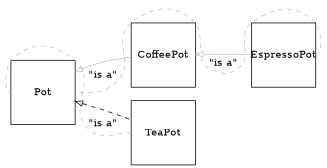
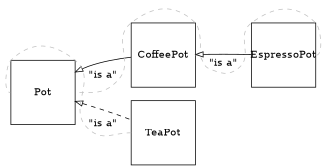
edge "EspressoPot" -> "CoffeePot": color grey -> black
edge "CoffeePot" -> "Pot": color grey -> black
